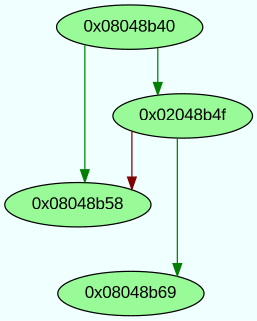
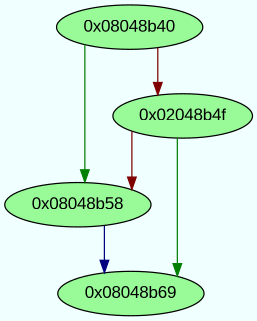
edge "0x08048b40" -> "0x02048b4f": color #007f00 -> #7f0000
edge "0x08048b58" -> "0x08048b69": added
